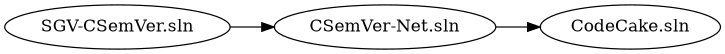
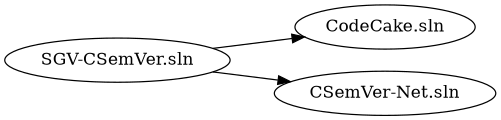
edge "CSemVer-Net.sln" -> "CodeCake.sln": now "SGV-CSemVer.sln" -> "CodeCake.sln"
